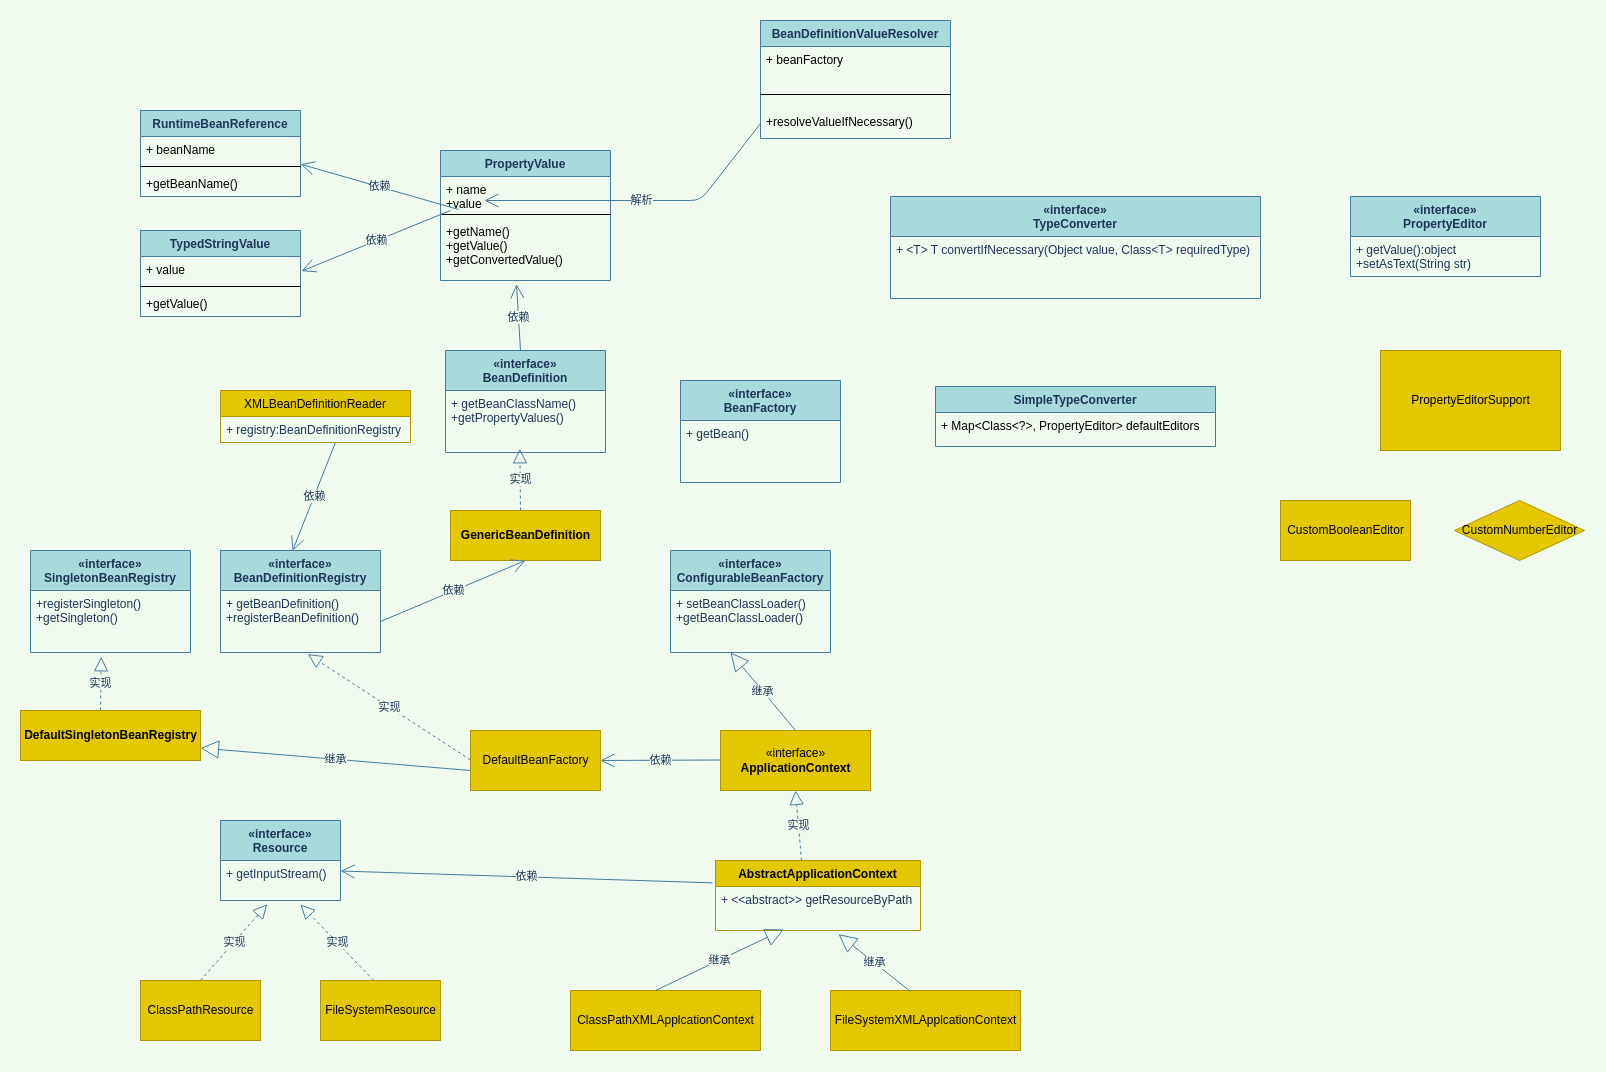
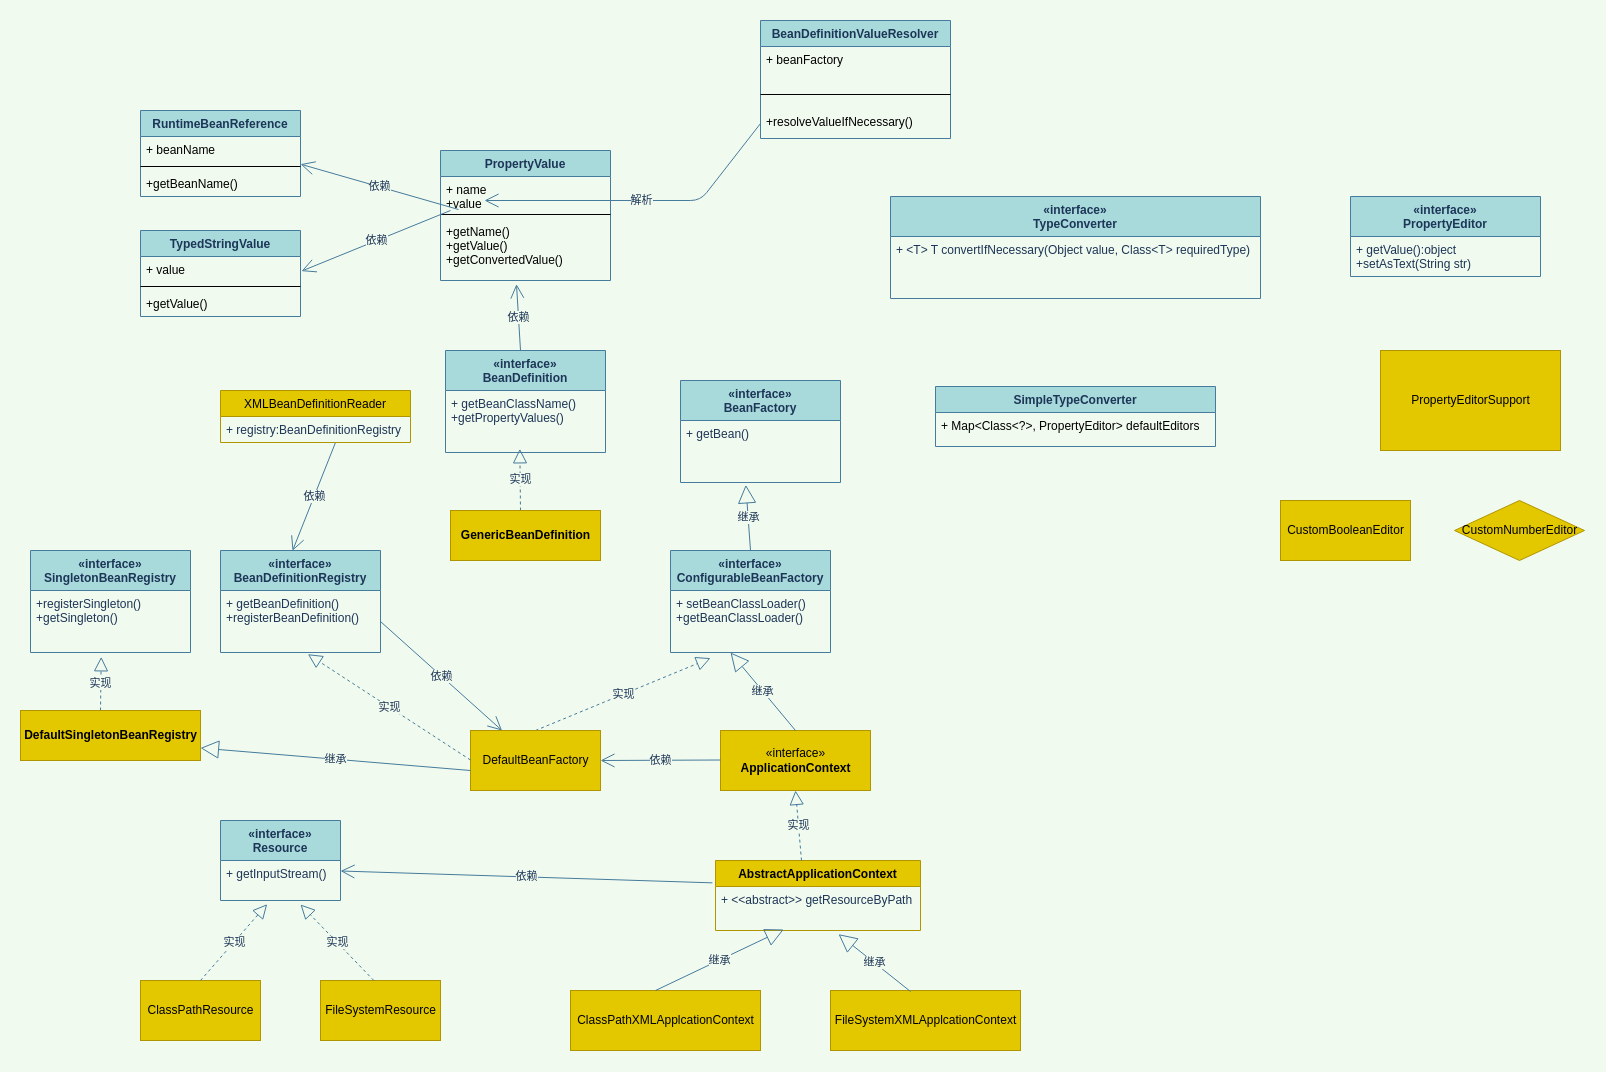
edge "«interface» ConfigurableBeanFactory" -> "+ getBean()": added, label "继承"
edge "+ getBeanDefinition() +registerBeanDefinition()" -> "GenericBeanDefinition": now "+ getBeanDefinition() +registerBeanDefinition()" -> "DefaultBeanFactory"
edge "DefaultBeanFactory" -> "+ setBeanClassLoader() +getBeanClassLoader()": added, label "实现"
